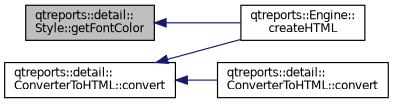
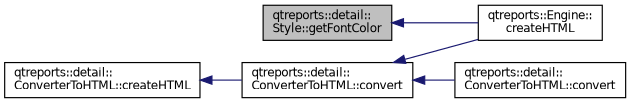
node "qtreports::detail:: ConverterToHTML::createHTML": added
